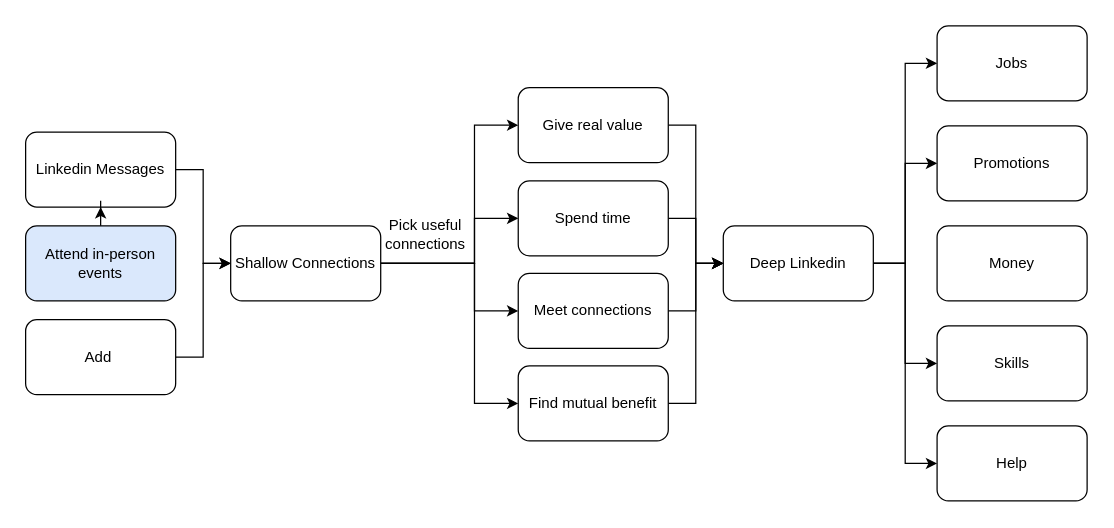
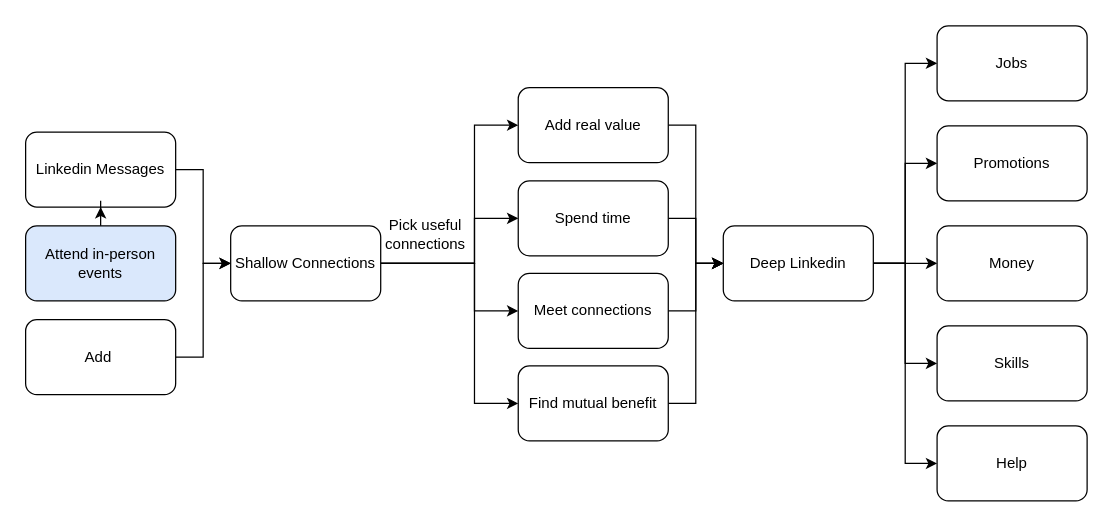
node "Give real value": label "Give real value" -> "Add real value"
edge "Deep Linkedin" -> "Money": added
